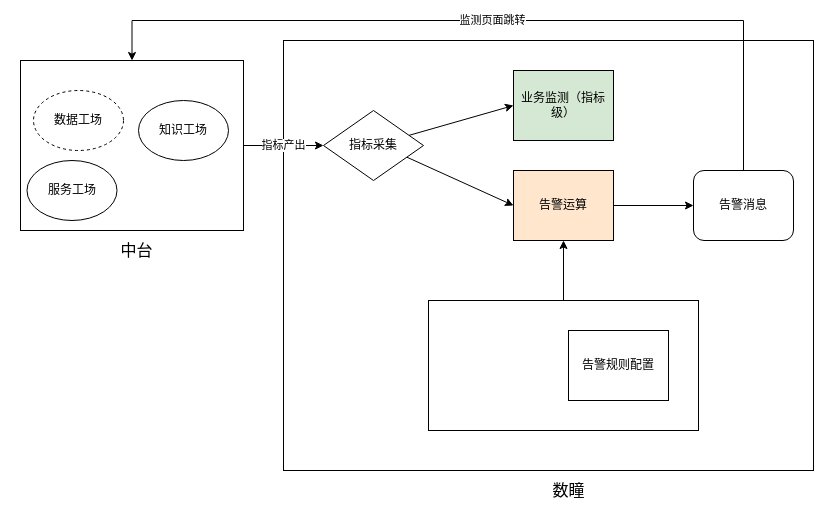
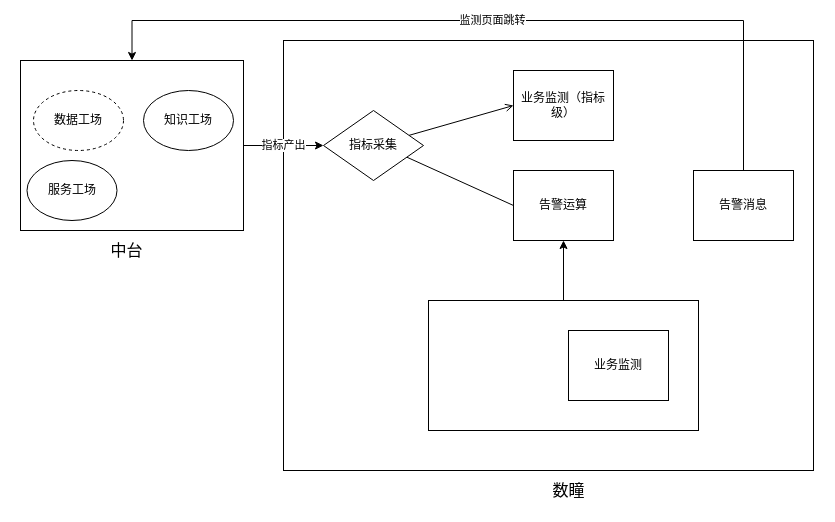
node "业务监测（指标级）": fillcolor #d5e8d4 -> #ffffff
edge "指标采集" -> "业务监测（指标级）": arrowhead classic -> open
node "知识工场": moved (184, 131) -> (189, 121)
edge "指标采集" -> "告警运算": arrowhead classic -> none
node "告警运算": fillcolor #ffe6cc -> #ffffff
edge "告警运算" -> "告警消息": removed
node "告警消息": shape rounded rectangle -> rectangle
node "中台": moved (137, 251) -> (127, 251)
node "告警规则配置": label "告警规则配置" -> "业务监测"
